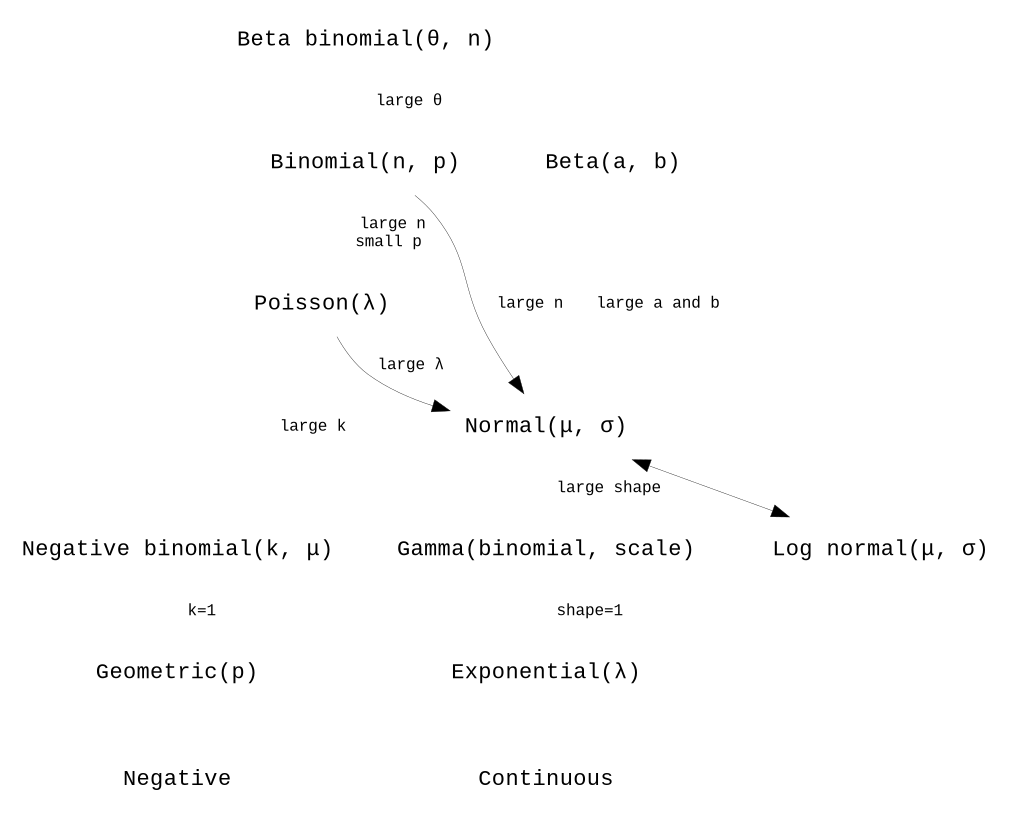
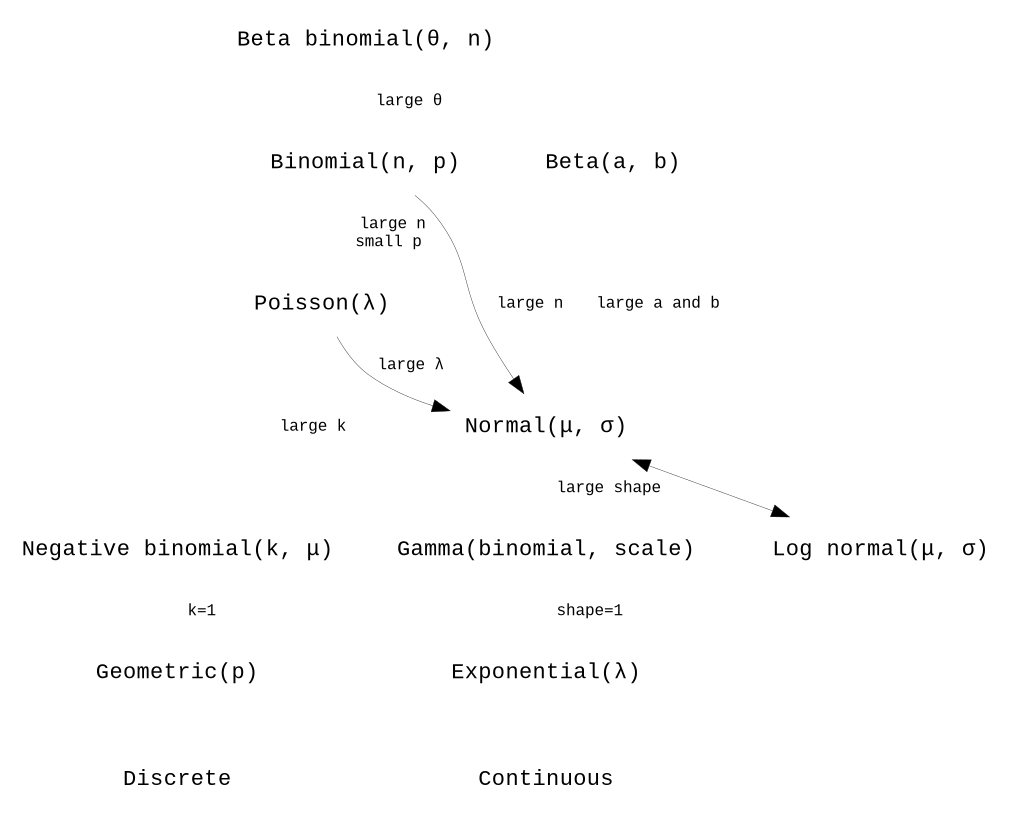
node "Negative": label "Negative" -> "Discrete"
